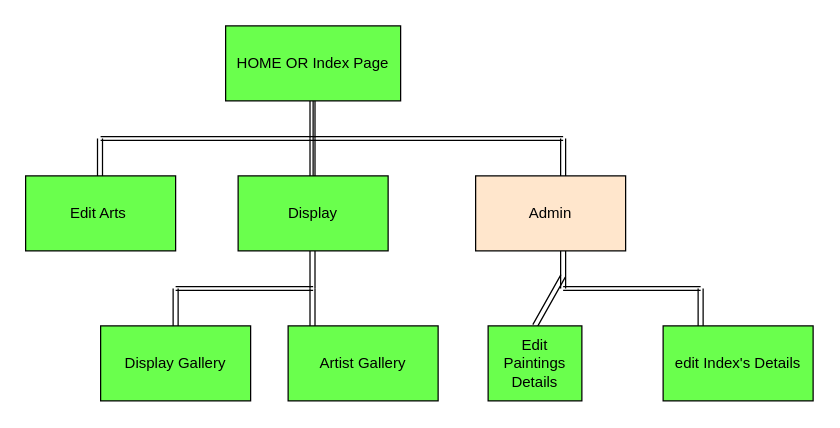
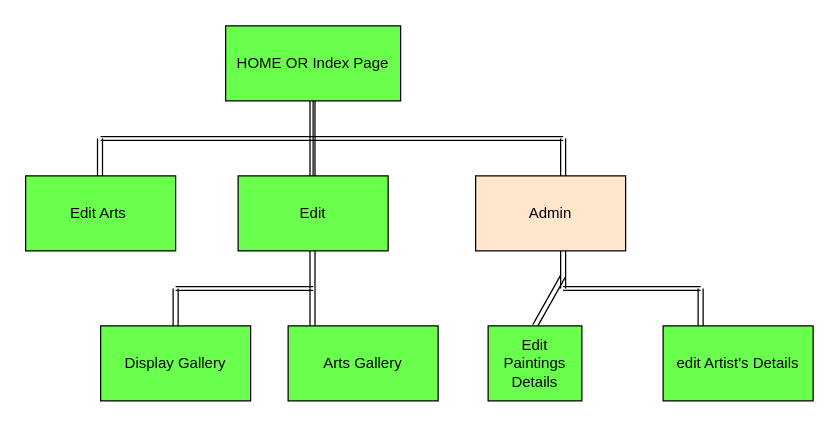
node "Display": label "Display" -> "Edit"
node "Artist Gallery": label "Artist Gallery" -> "Arts Gallery"
node "edit Index's Details": label "edit Index's Details" -> "edit Artist's Details"
